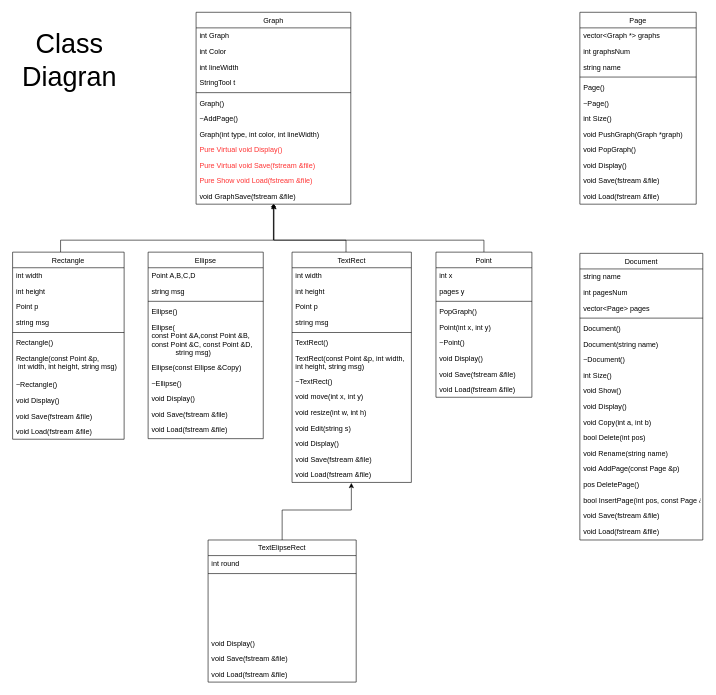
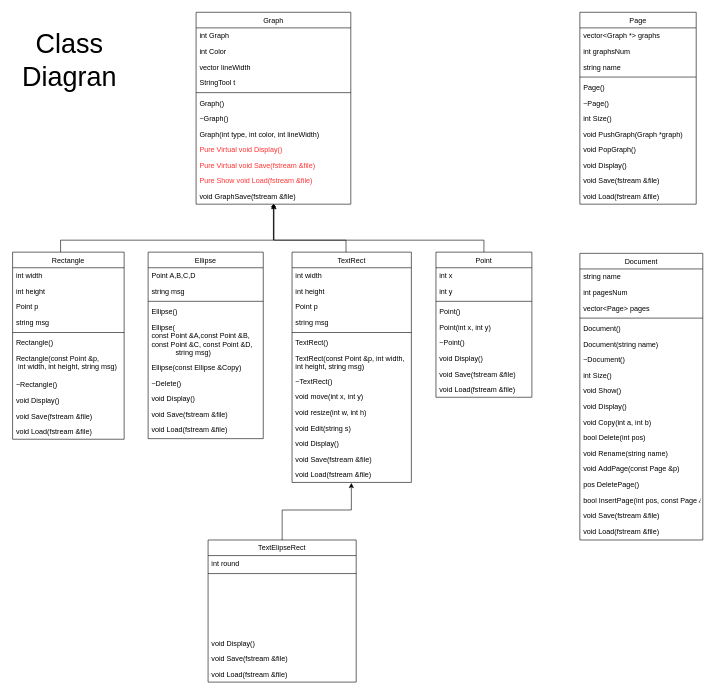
node "int lineWidth": label "int lineWidth" -> "vector lineWidth"
node "~AddPage()": label "~AddPage()" -> "~Graph()"
node "pages y": label "pages y" -> "int y"
node "PopGraph()": label "PopGraph()" -> "Point()"
node "~Ellipse()": label "~Ellipse()" -> "~Delete()"
